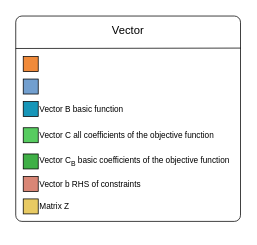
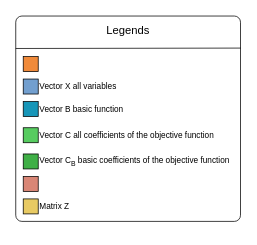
node "Vector": label "Vector" -> "Legends"
node "Vector X all variables": added
node "Vector b RHS of constraints": removed
